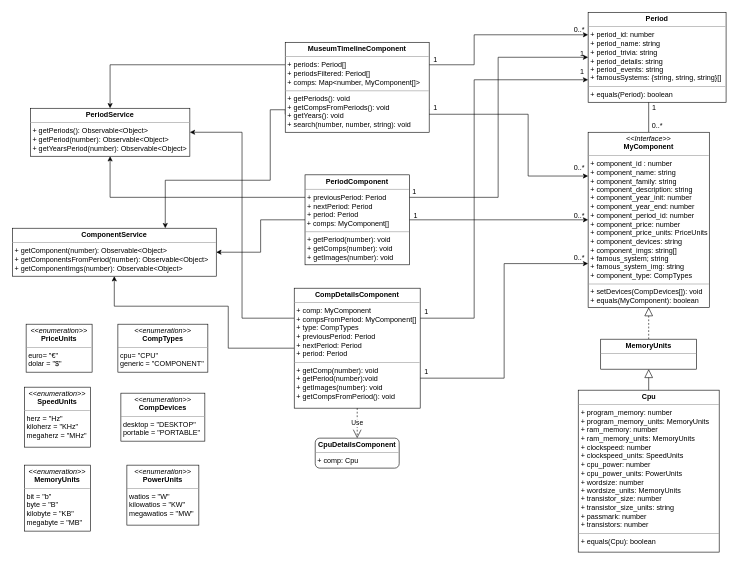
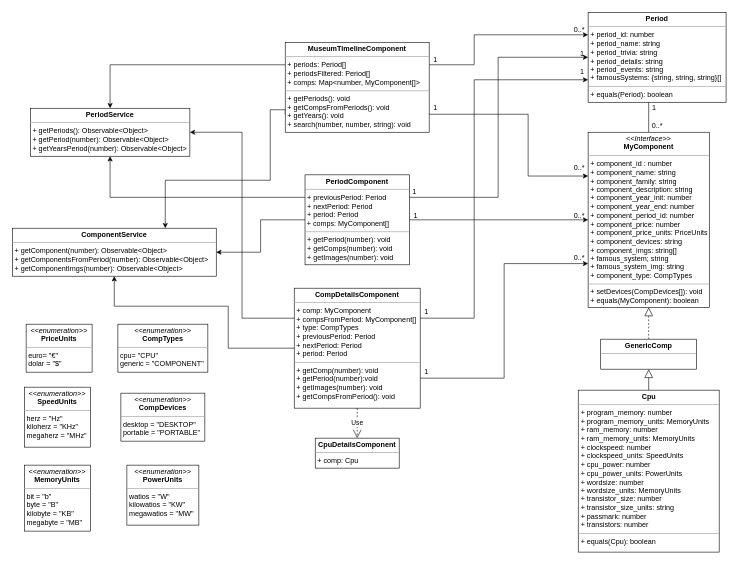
node "MemoryUnits": label "MemoryUnits" -> "GenericComp"
node "CpuDetailsComponent + comp: Cpu": shape rounded rectangle -> rectangle
